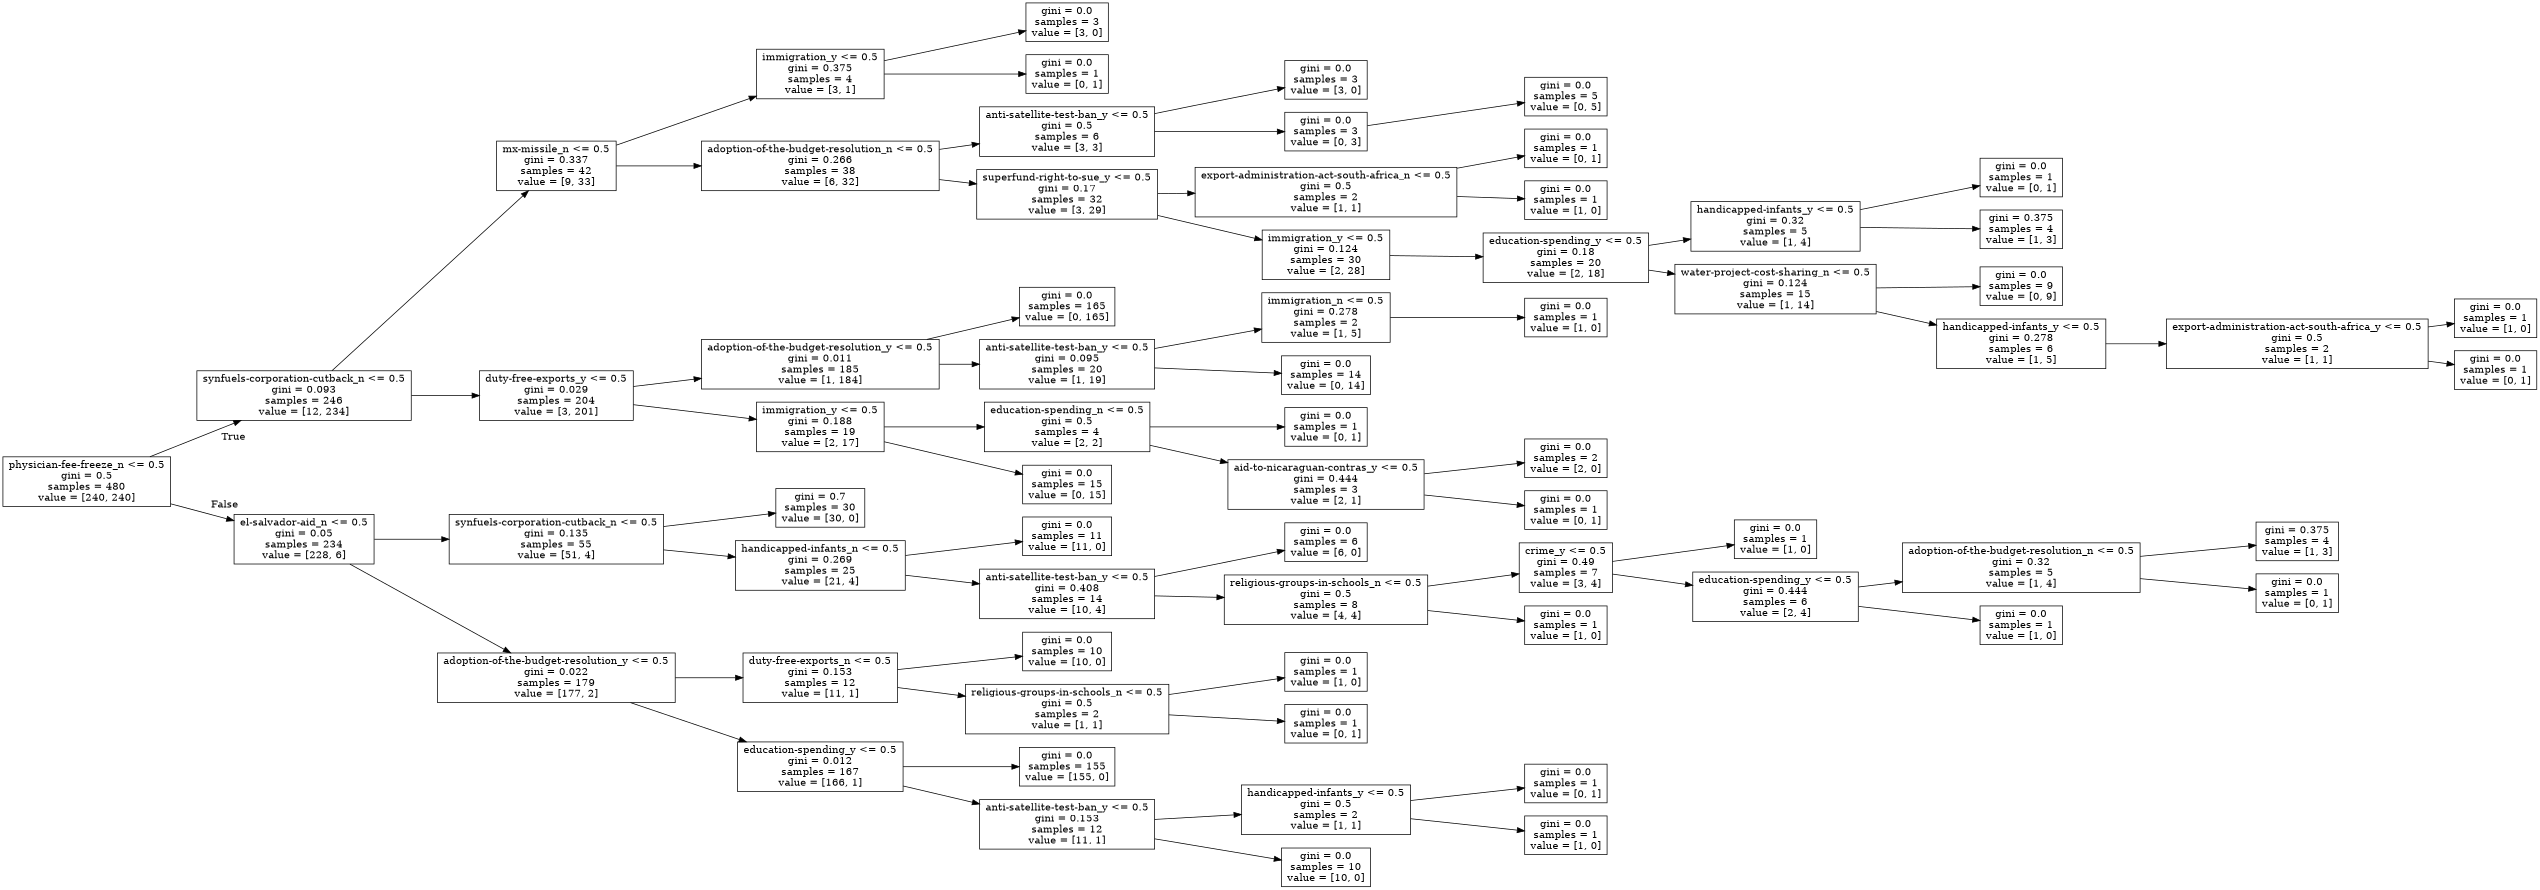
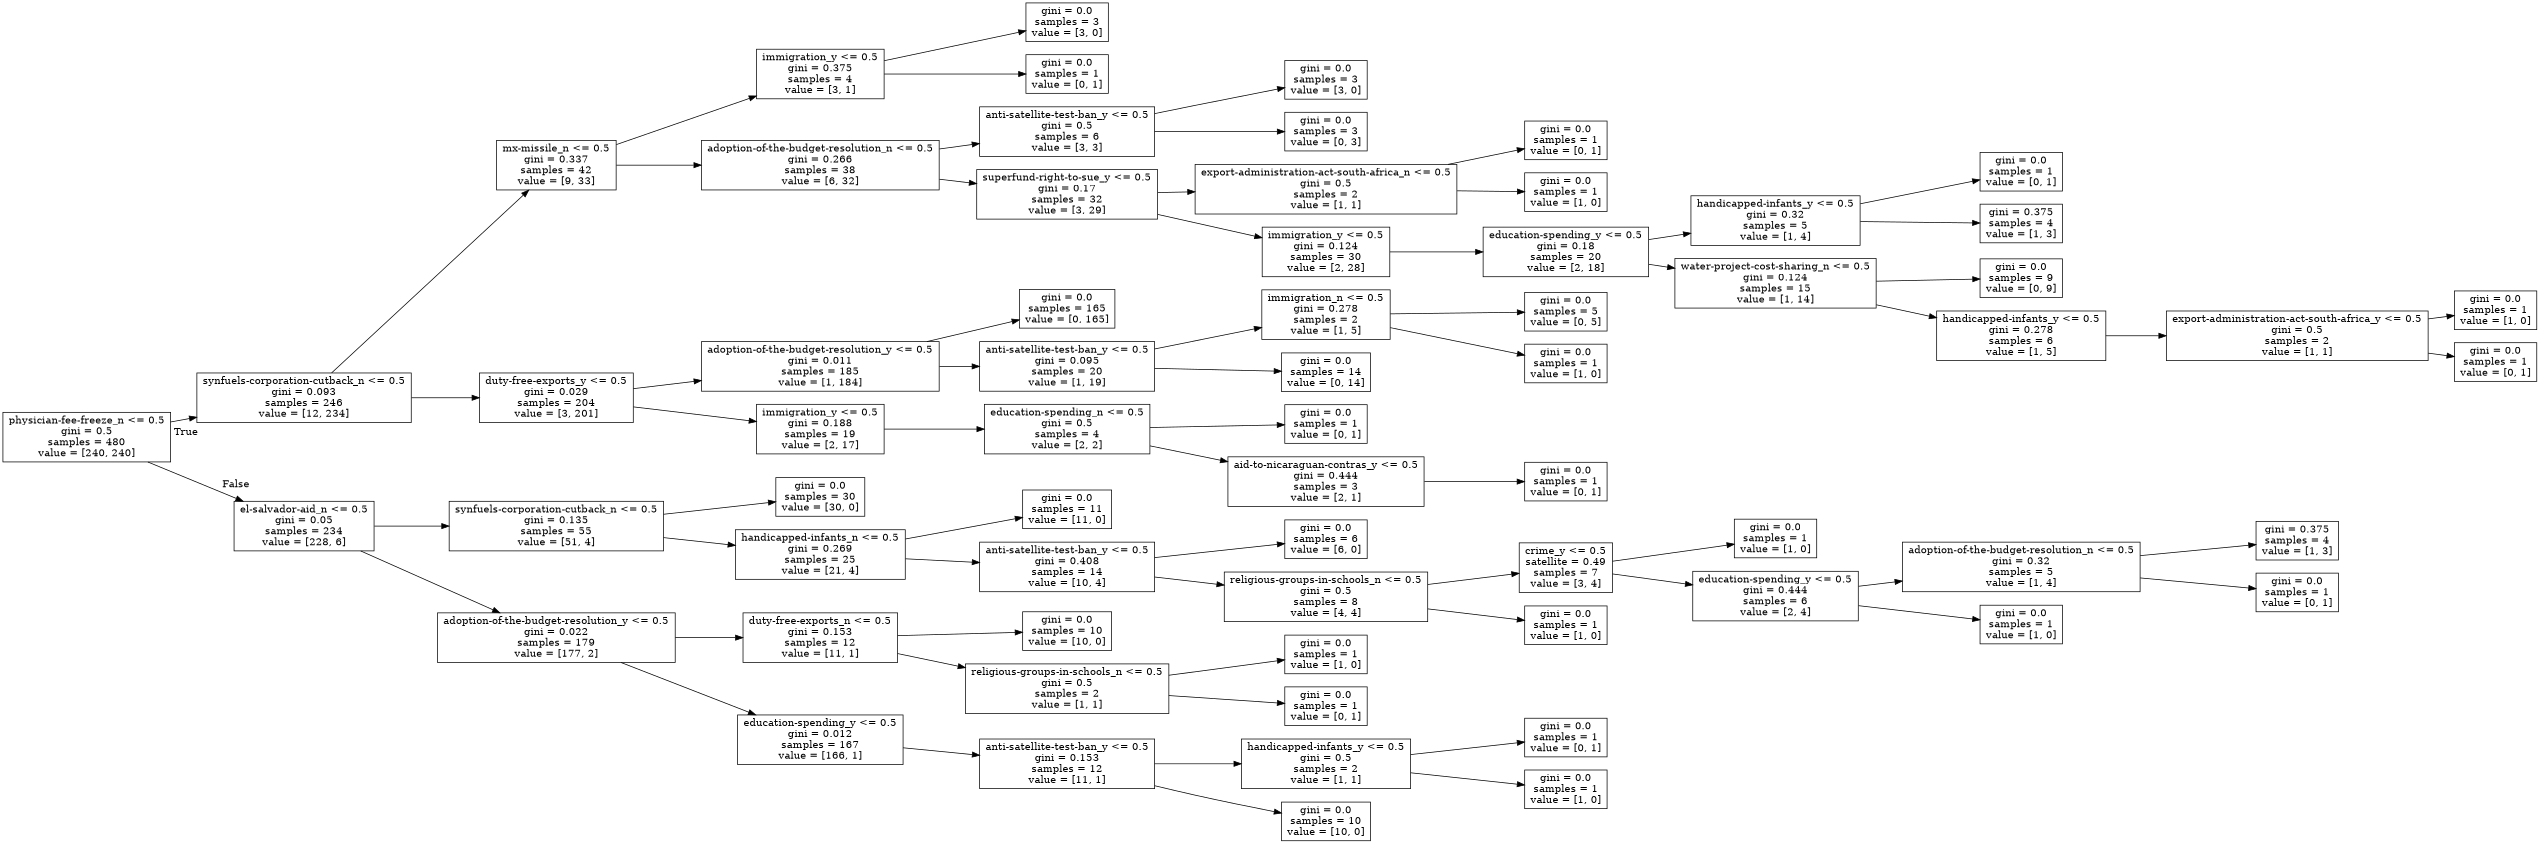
edge "gini = 0.0 samples = 3 value = [0, 3]" -> "gini = 0.0 samples = 5 value = [0, 5]": now "immigration_n <= 0.5 gini = 0.278 samples = 2 value = [1, 5]" -> "gini = 0.0 samples = 5 value = [0, 5]"
node "gini = 0.0 samples = 2 value = [2, 0]": removed
node "gini = 0.0 samples = 15 value = [0, 15]": removed
node "gini = 0.7 samples = 30 value = [30, 0]": label "gini = 0.7 samples = 30 value = [30, 0]" -> "gini = 0.0 samples = 30 value = [30, 0]"
node "crime_y <= 0.5 gini = 0.49 samples = 7 value = [3, 4]": label "crime_y <= 0.5 gini = 0.49 samples = 7 value = [3, 4]" -> "crime_y <= 0.5 satellite = 0.49 samples = 7 value = [3, 4]"
node "gini = 0.0 samples = 155 value = [155, 0]": removed
